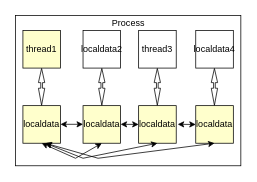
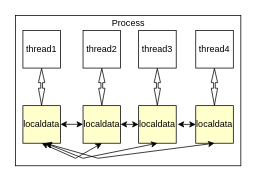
node "thread1": fillcolor #ffffcc -> #ffffff
node "localdata2": label "localdata2" -> "thread2"
node "localdata4": label "localdata4" -> "thread4"
